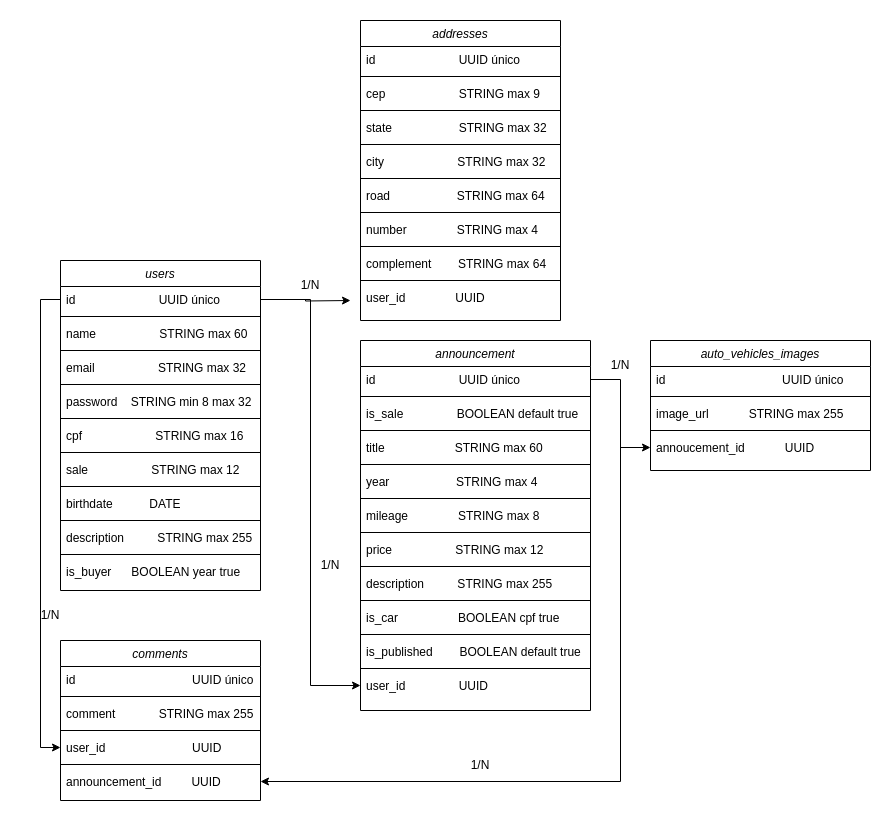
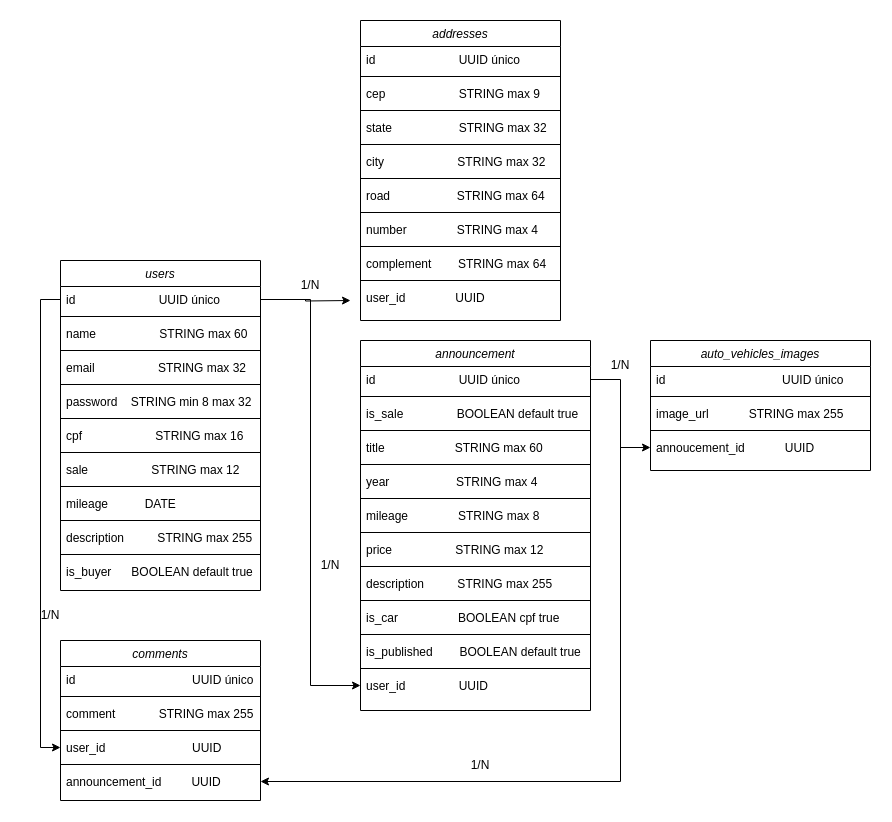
node "birthdate DATE": label "birthdate DATE" -> "mileage DATE"
node "is_buyer BOOLEAN year true": label "is_buyer BOOLEAN year true" -> "is_buyer BOOLEAN default true"
